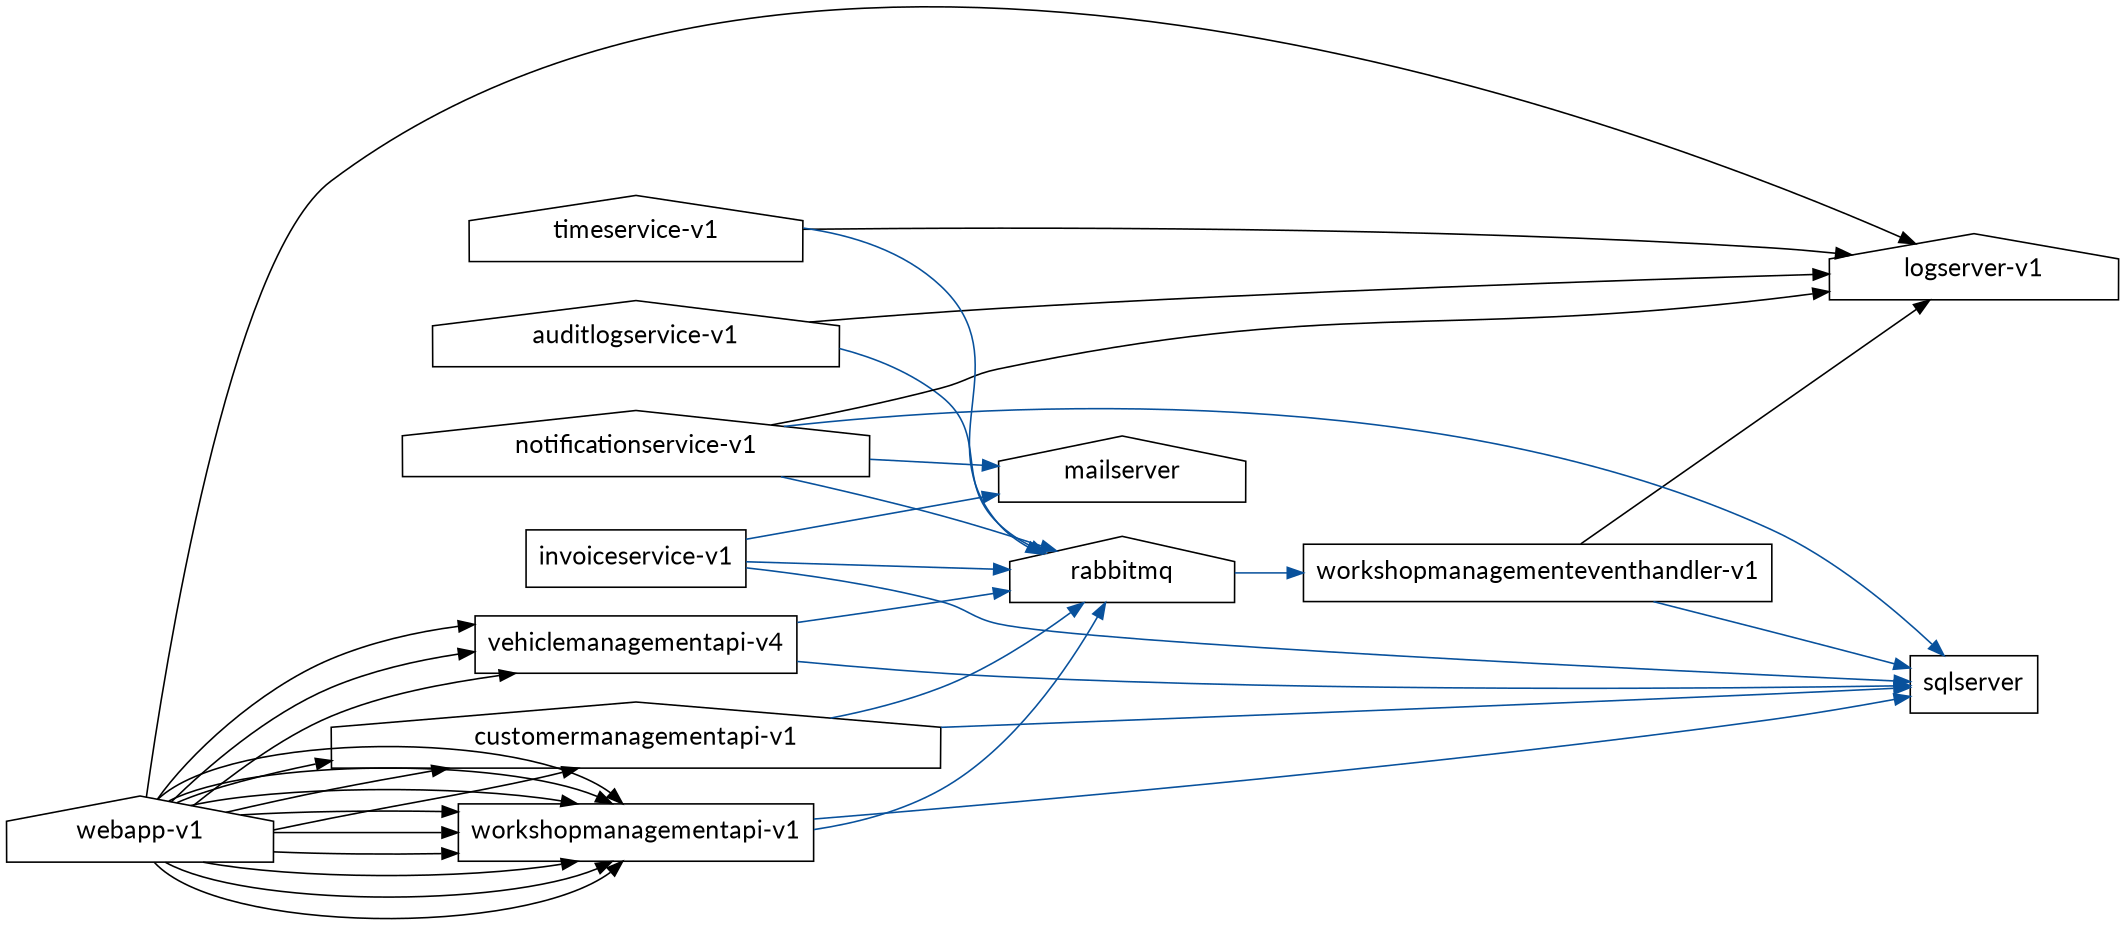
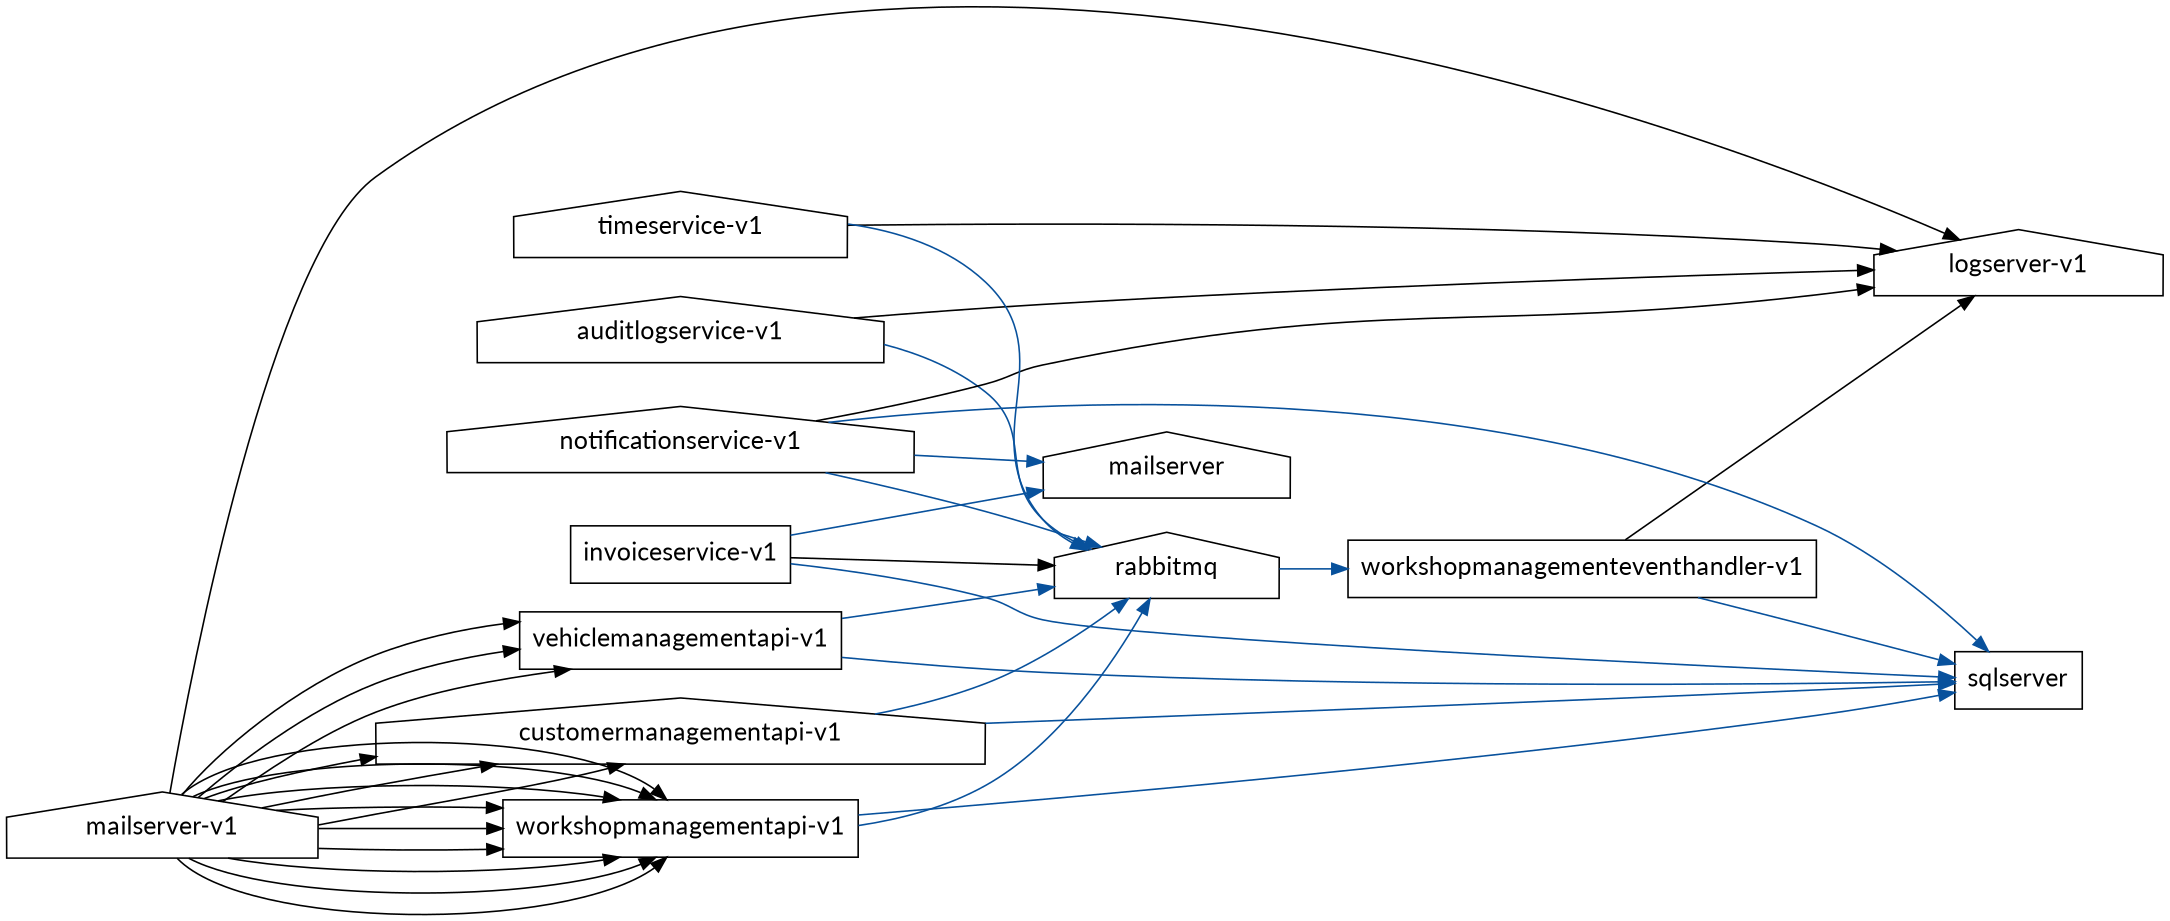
edge "invoiceservice-v1" -> "rabbitmq": color #08519c -> black
node "vehiclemanagementapi-v4": label "vehiclemanagementapi-v4" -> "vehiclemanagementapi-v1"
node "webapp-v1": label "webapp-v1" -> "mailserver-v1"
